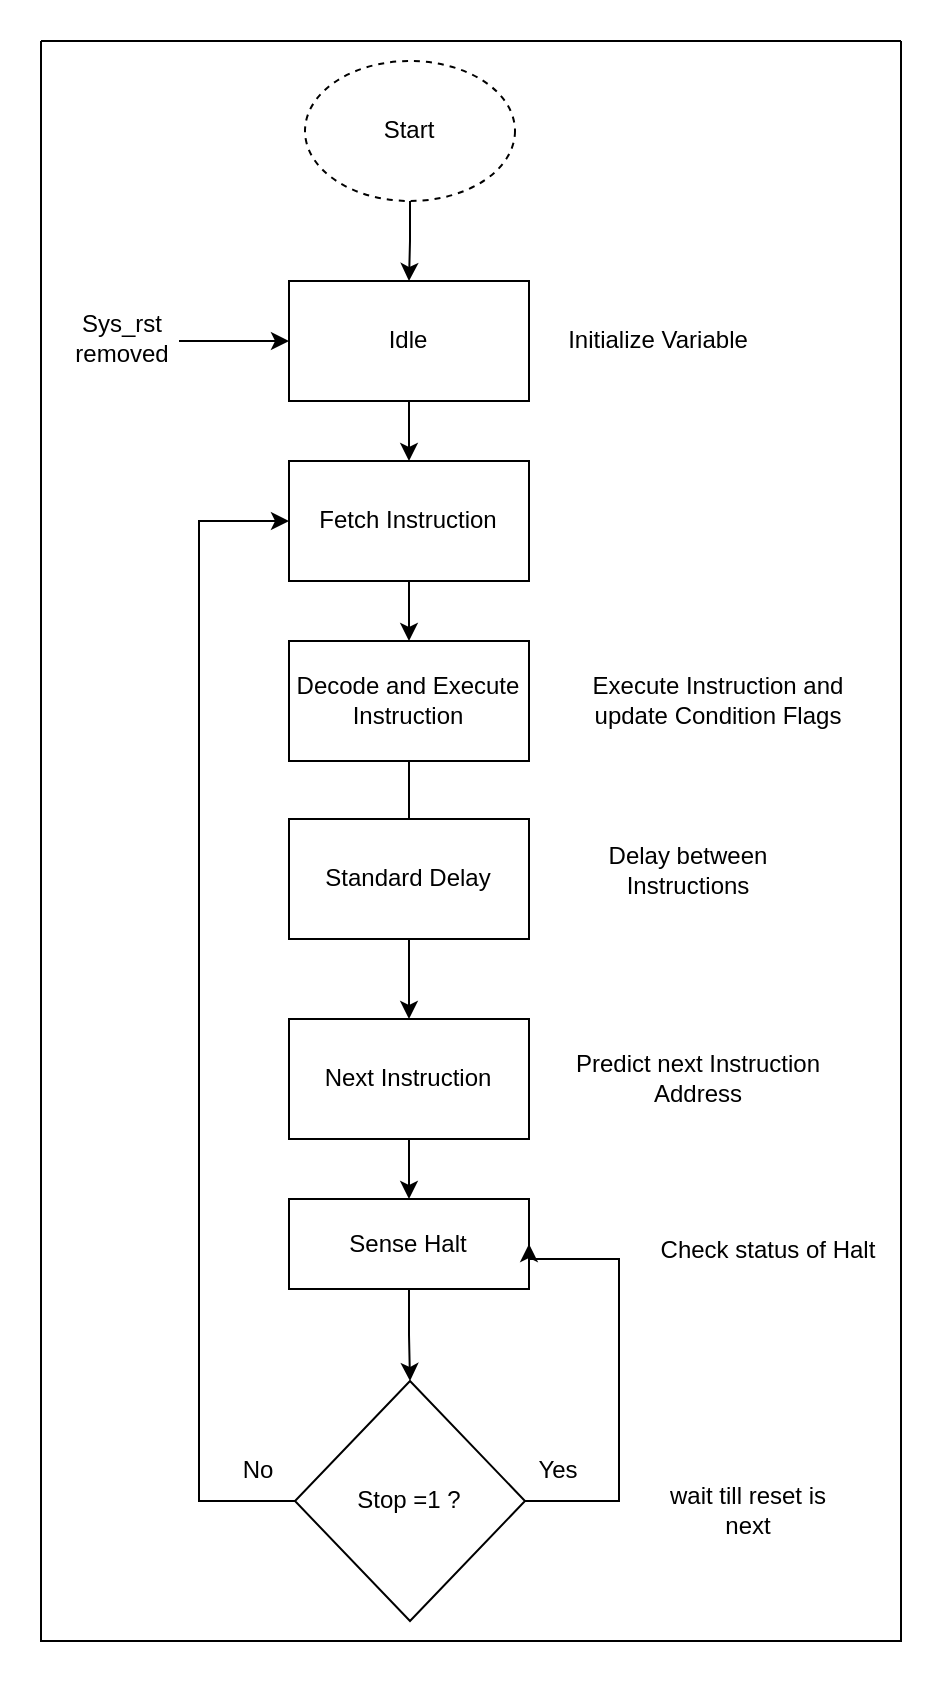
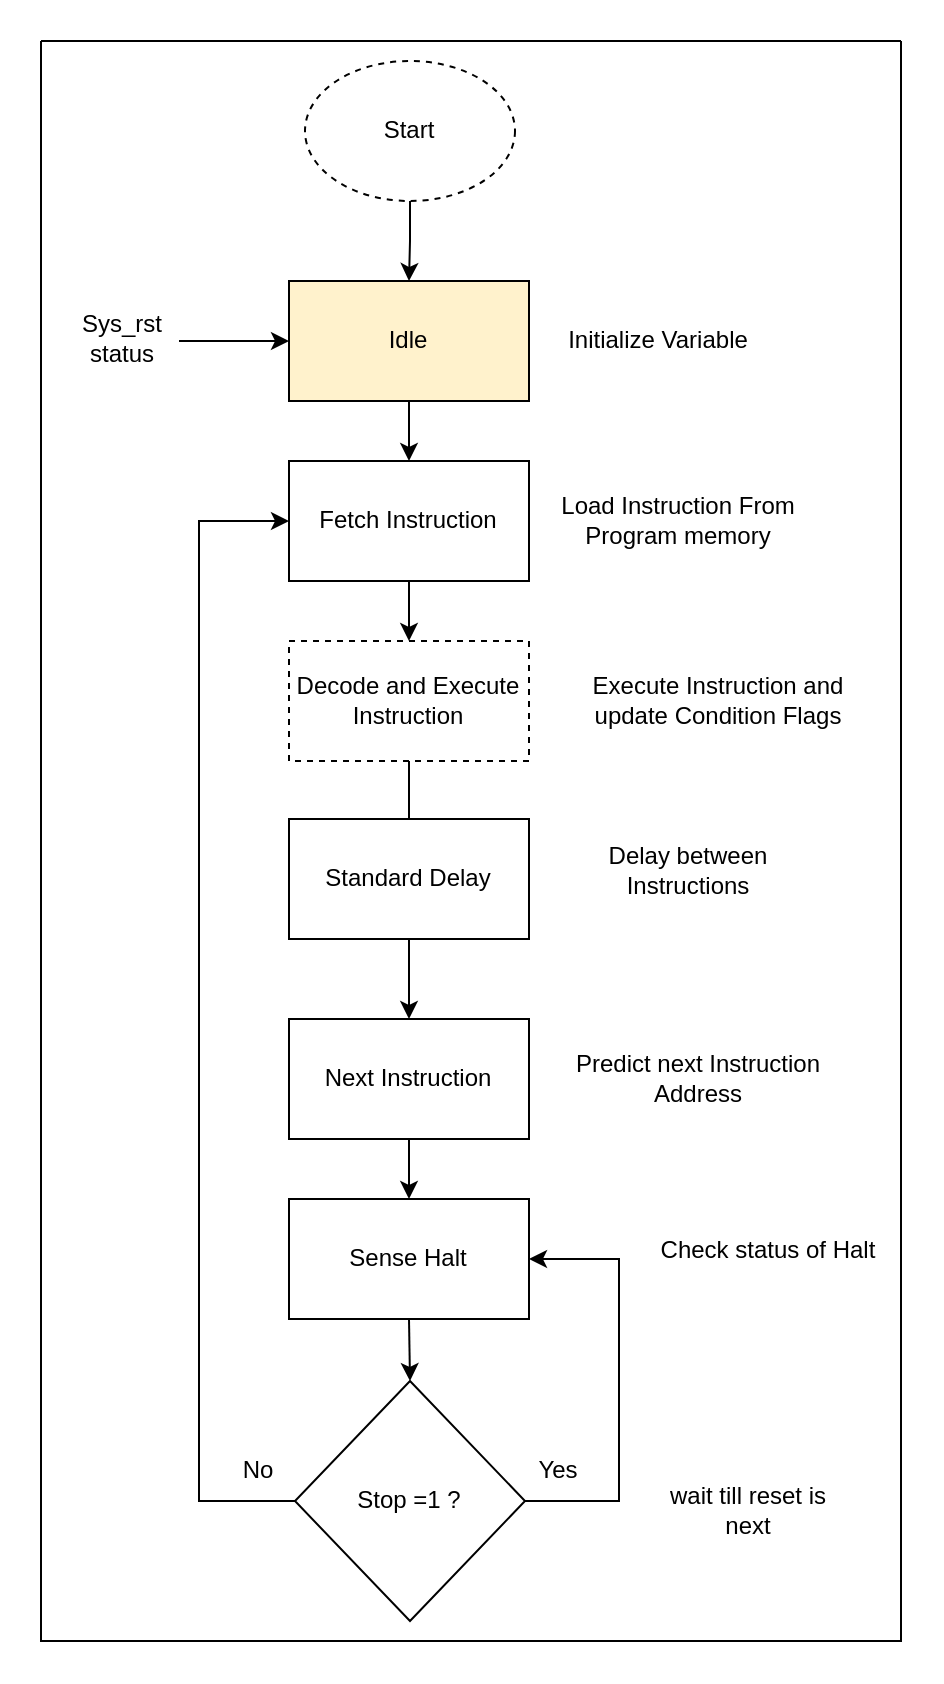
node "Sys_rst removed": label "Sys_rst removed" -> "Sys_rst status"
node "Idle": fillcolor #ffffff -> #fff2cc
node "Load Instruction From Program memory": added
node "Decode and Execute Instruction": style solid -> dashed
node "Sense Halt": size 240x90 -> 240x120
